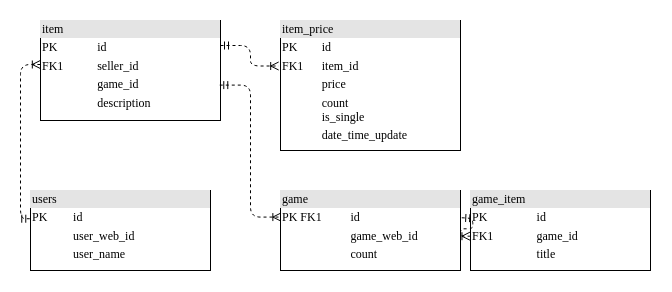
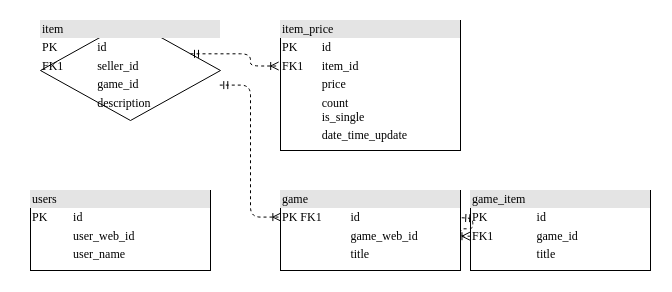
node "item PK id FK1 seller_id game_id description": shape rectangle -> diamond
edge "item PK id FK1 seller_id game_id description" -- "users PK id user_web_id user_name": removed
node "game PK FK1 id game_web_id count": label "game PK FK1 id game_web_id count" -> "game PK FK1 id game_web_id title"
